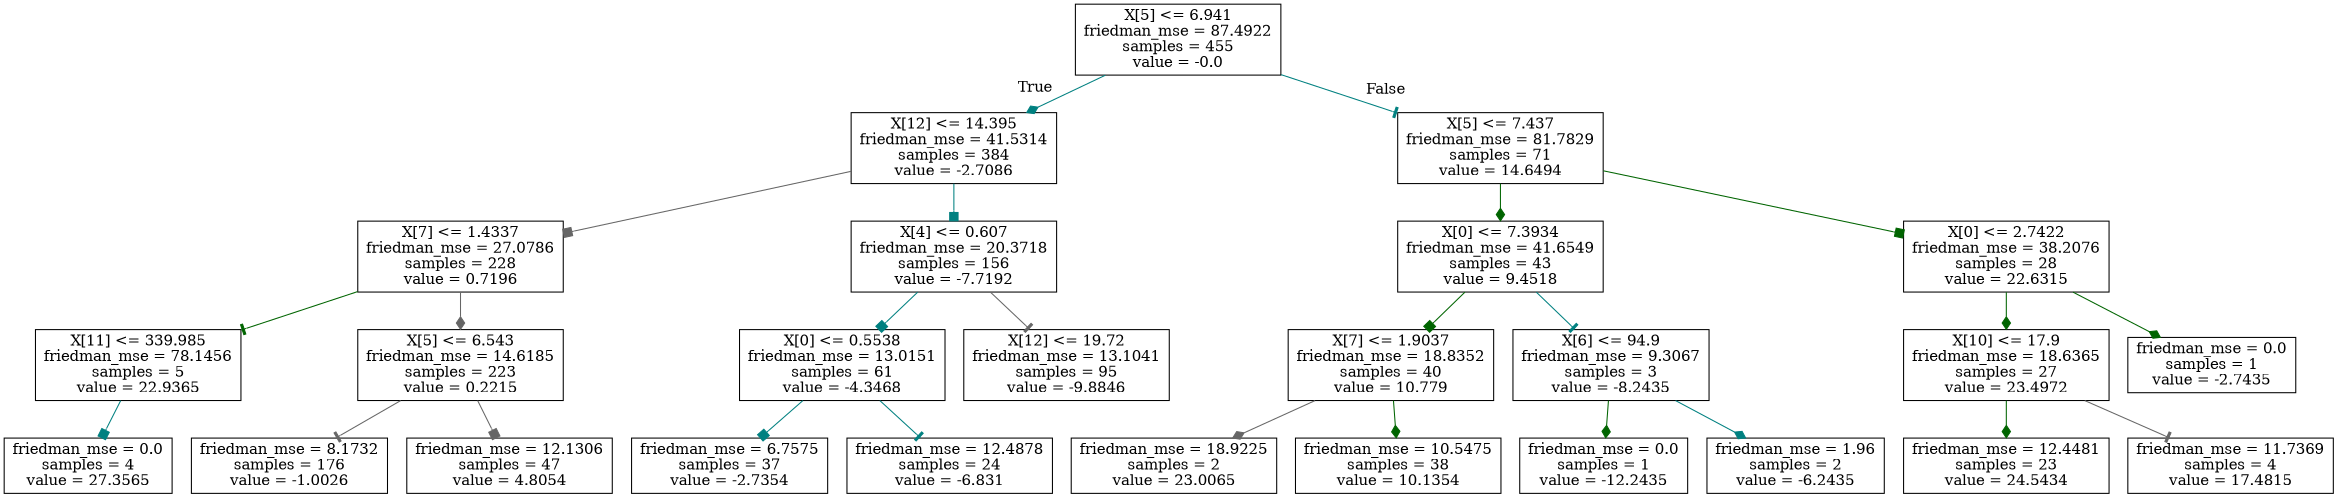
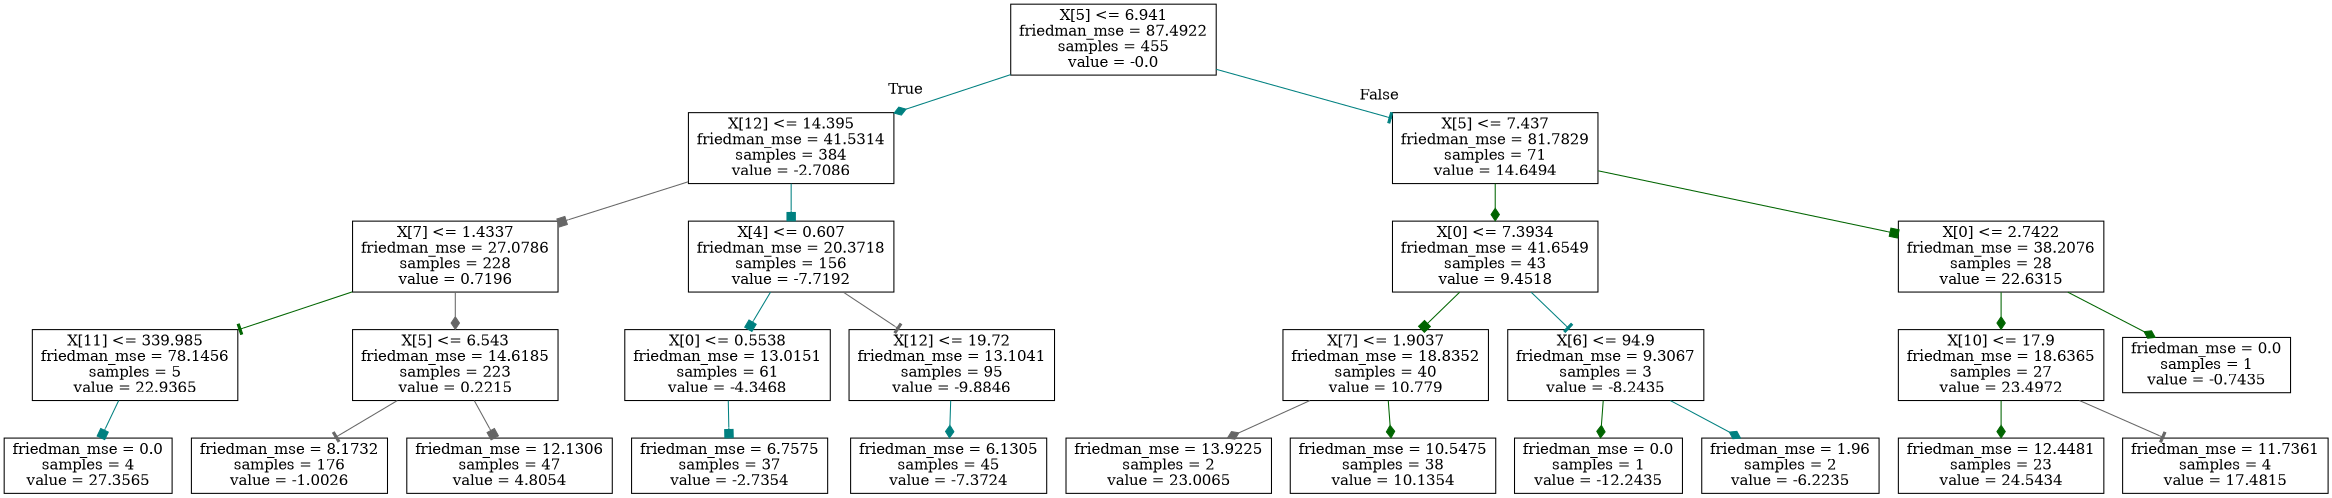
node "friedman_mse = 0.0 samples = 1 value = -2.7435": label "friedman_mse = 0.0 samples = 1 value = -2.7435" -> "friedman_mse = 0.0 samples = 1 value = -0.7435"
node "friedman_mse = 6.1305 samples = 45 value = -7.3724": added
node "friedman_mse = 12.4878 samples = 24 value = -6.831": removed
node "friedman_mse = 18.9225 samples = 2 value = 23.0065": label "friedman_mse = 18.9225 samples = 2 value = 23.0065" -> "friedman_mse = 13.9225 samples = 2 value = 23.0065"
node "friedman_mse = 1.96 samples = 2 value = -6.2435": label "friedman_mse = 1.96 samples = 2 value = -6.2435" -> "friedman_mse = 1.96 samples = 2 value = -6.2235"
node "friedman_mse = 11.7369 samples = 4 value = 17.4815": label "friedman_mse = 11.7369 samples = 4 value = 17.4815" -> "friedman_mse = 11.7361 samples = 4 value = 17.4815"
